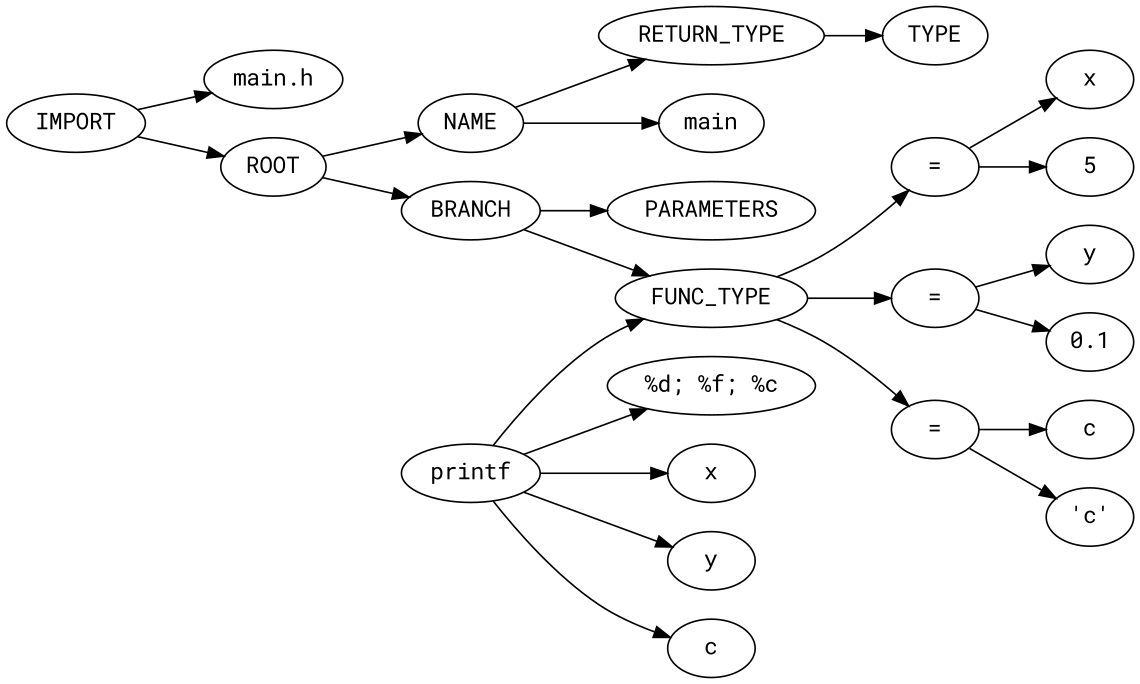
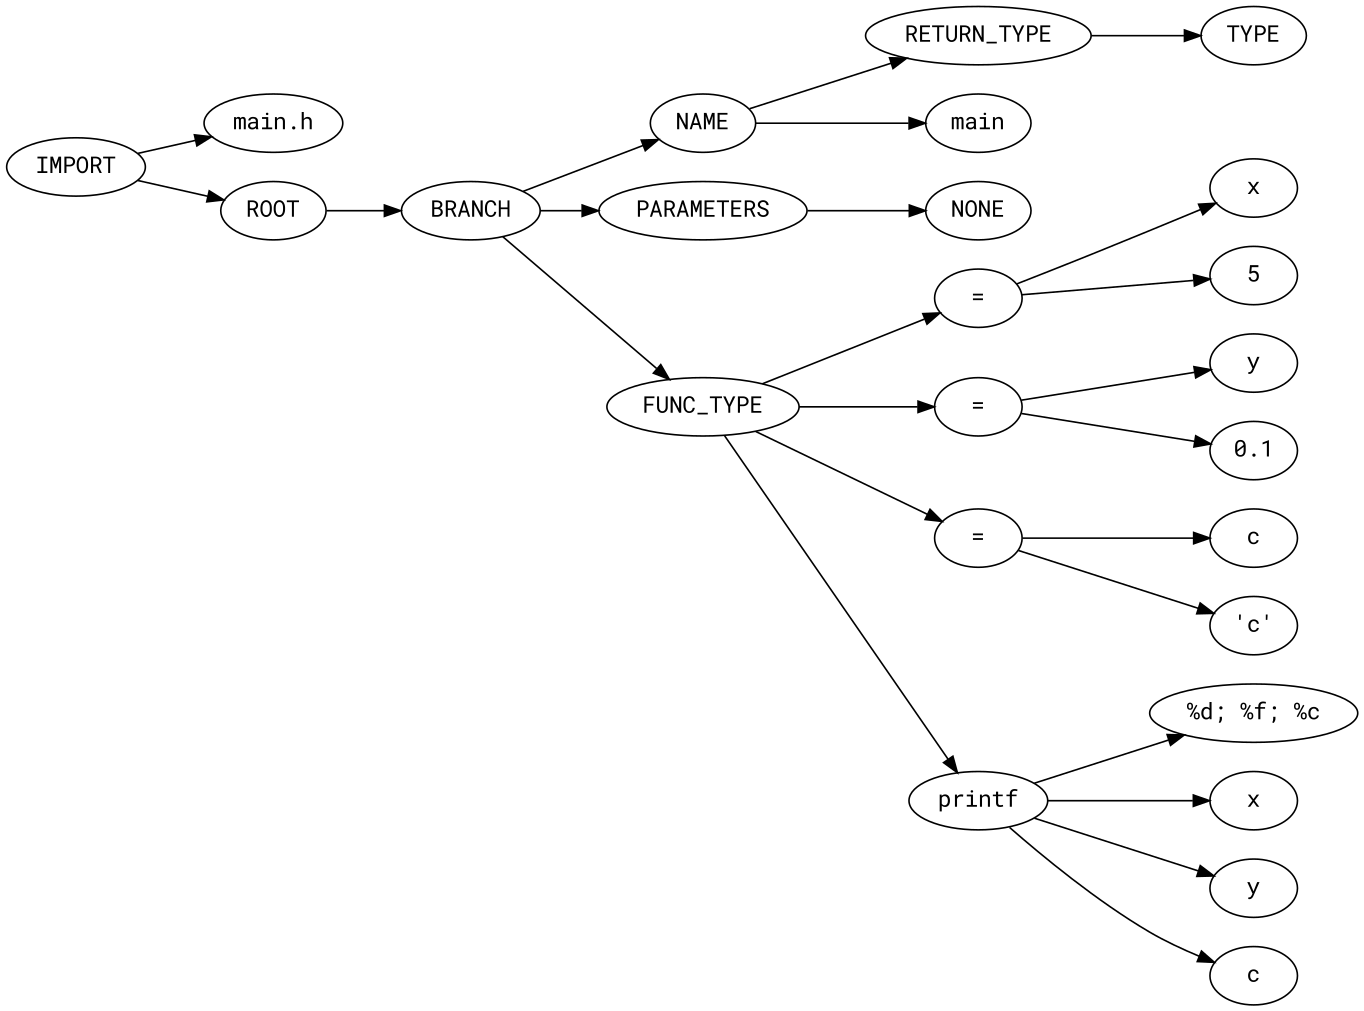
edge "ROOT" -> "NAME": now "BRANCH" -> "NAME"
node "NONE": added
edge "printf" -> "FUNC_TYPE": reversed
